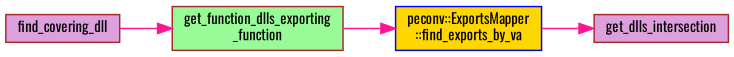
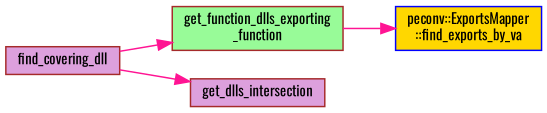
edge "peconv::ExportsMapper ::find_exports_by_va" -> "get_dlls_intersection": now "find_covering_dll" -> "get_dlls_intersection"
